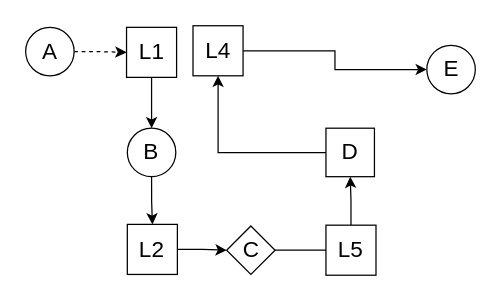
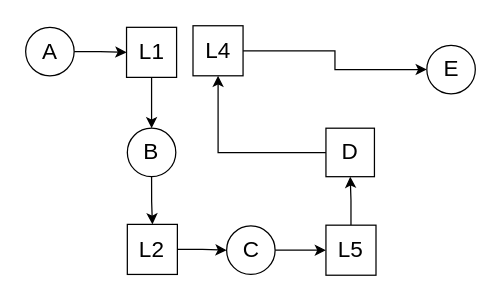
edge "A" -> "L1": style dashed -> solid
node "C": shape diamond -> ellipse
edge "C" -- "L5": arrowhead none -> classic
